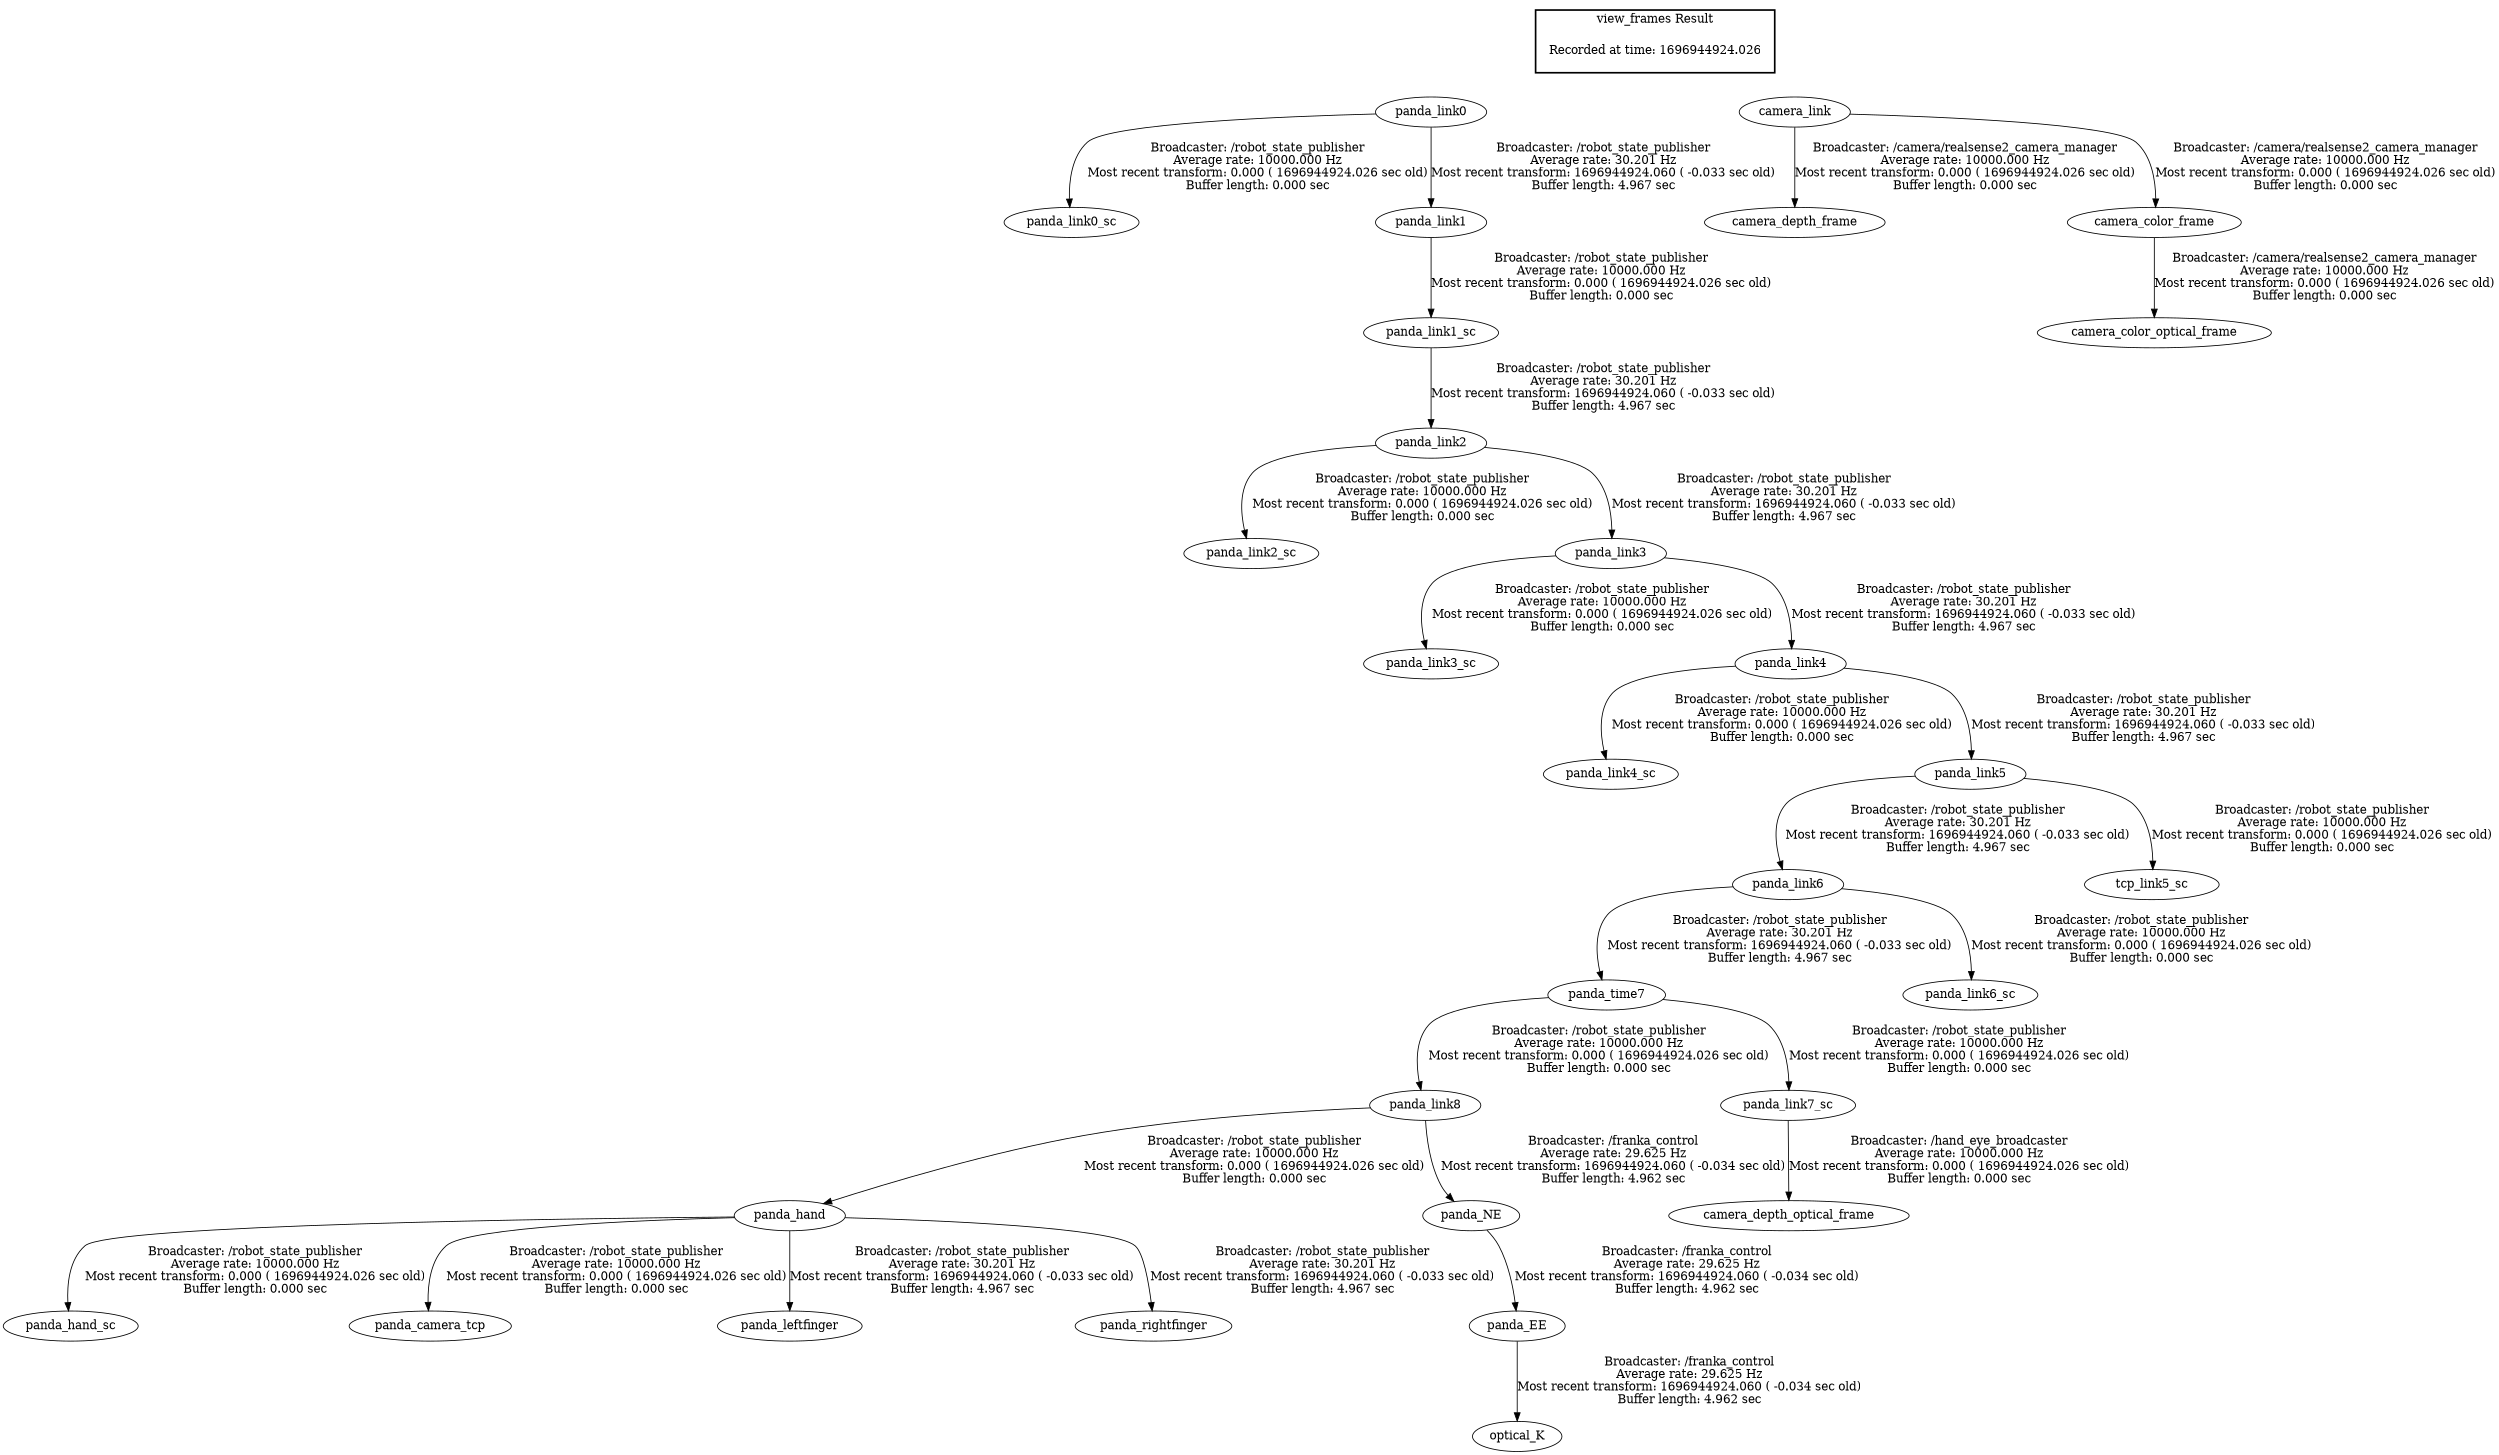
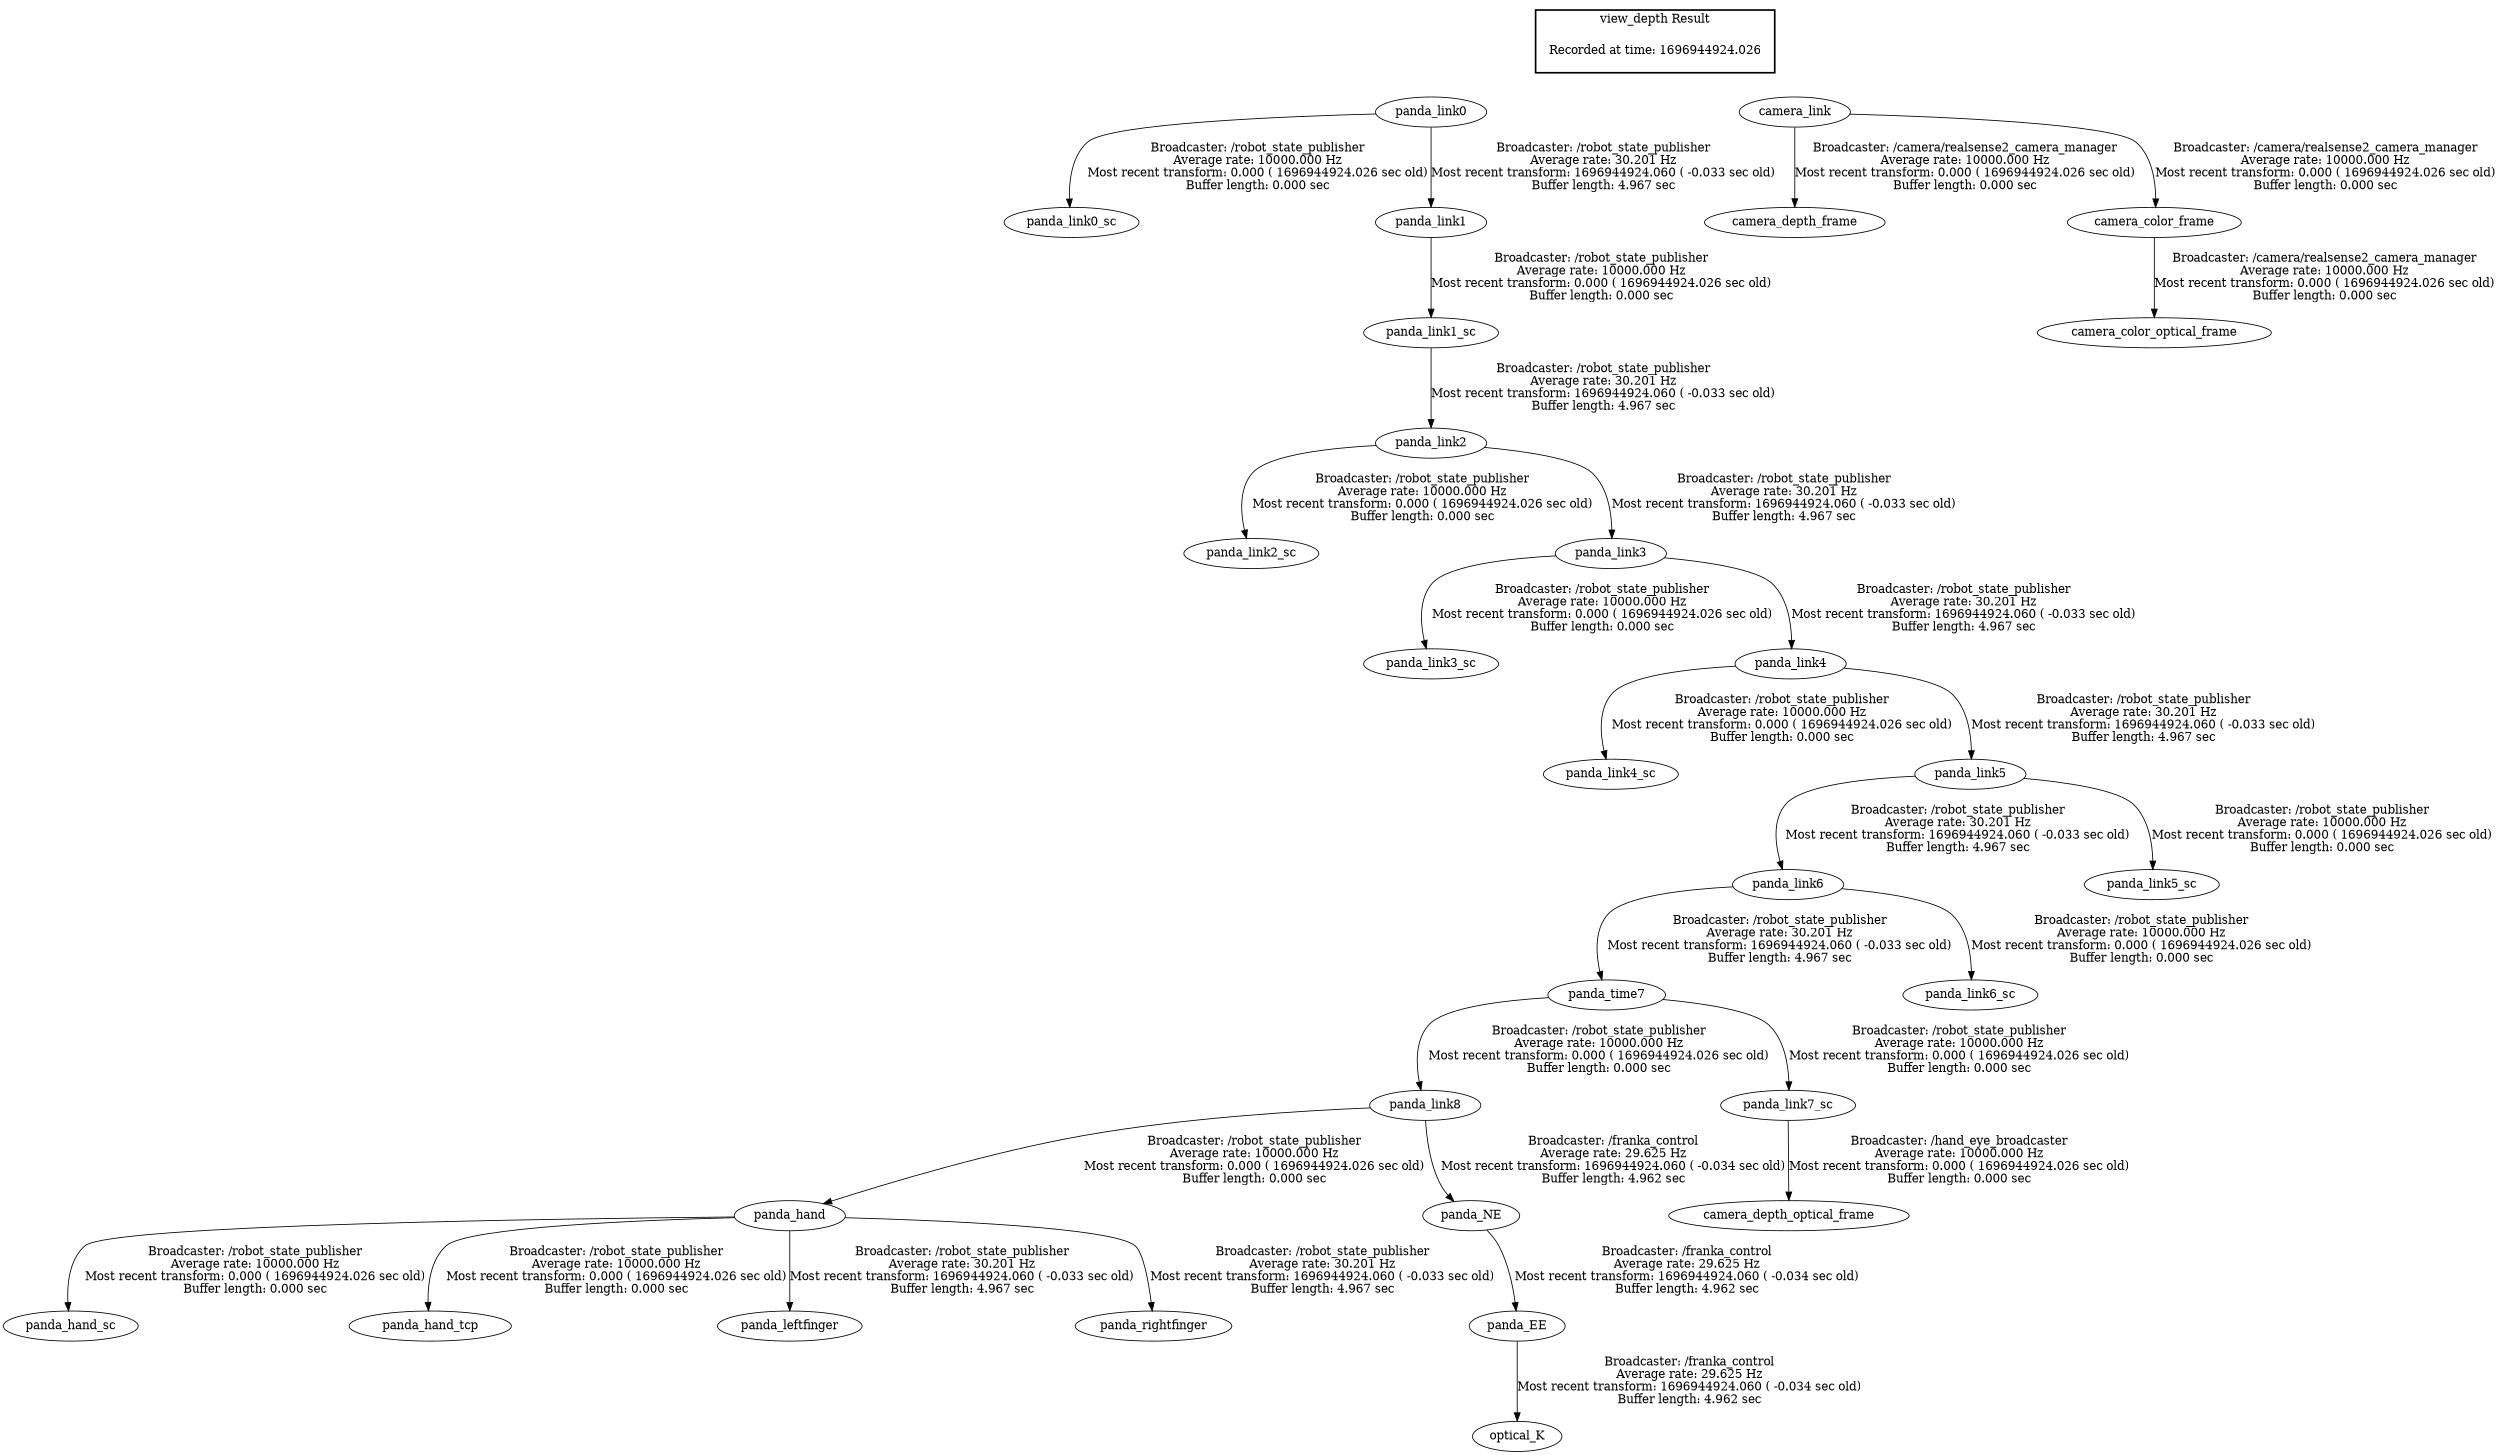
cluster "view_frames Result": label "view_frames Result" -> "view_depth Result"
node "tcp_link5_sc": label "tcp_link5_sc" -> "panda_link5_sc"
node "panda_camera_tcp": label "panda_camera_tcp" -> "panda_hand_tcp"
